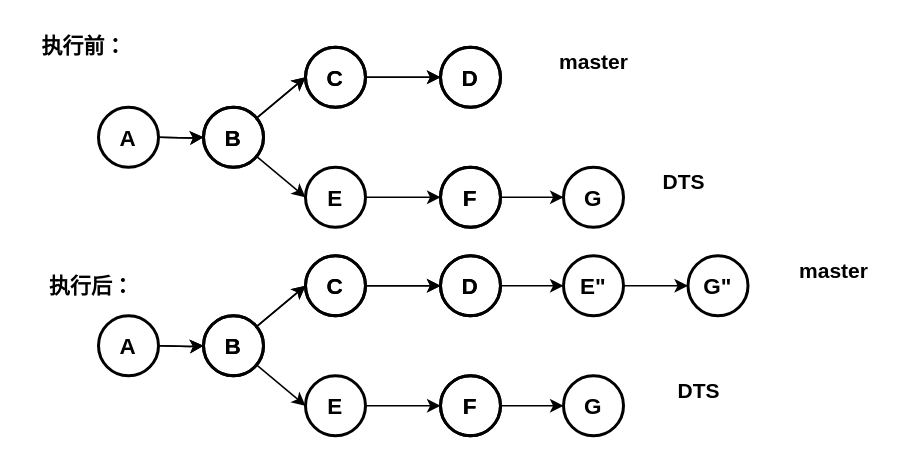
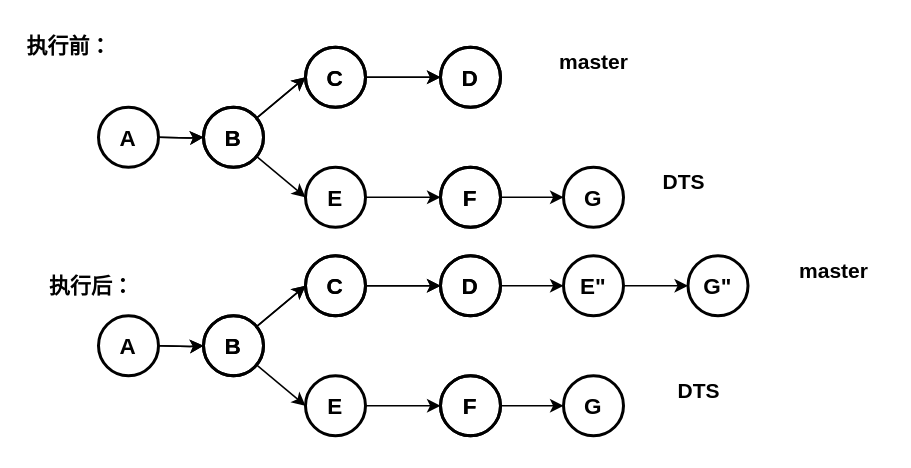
node "执行前：": moved (83, 46) -> (68, 46)
